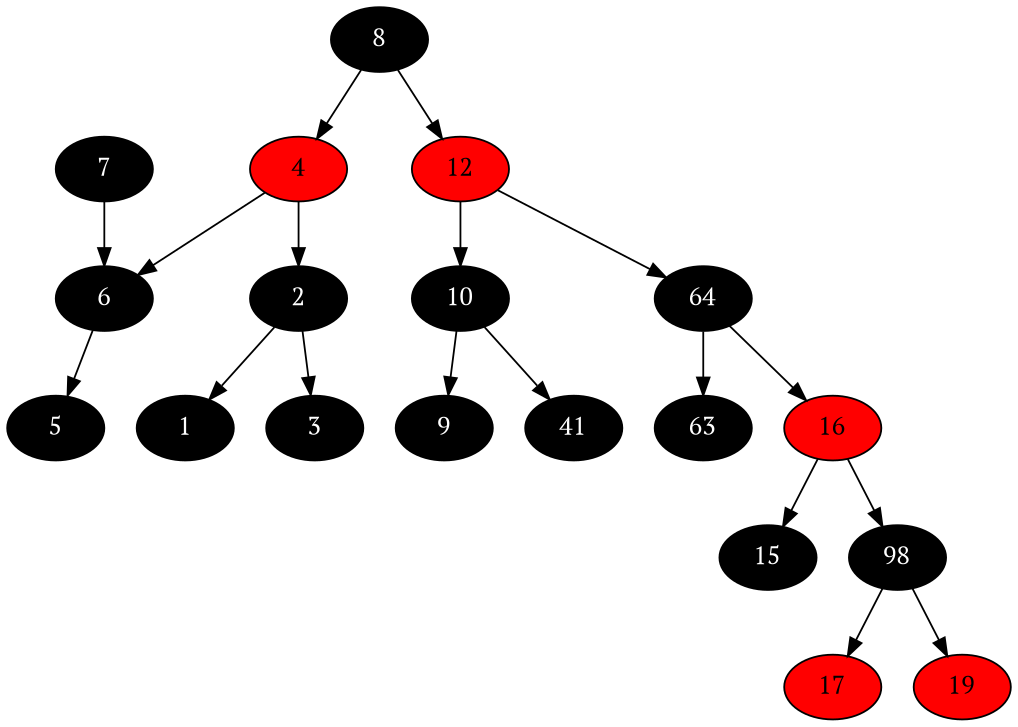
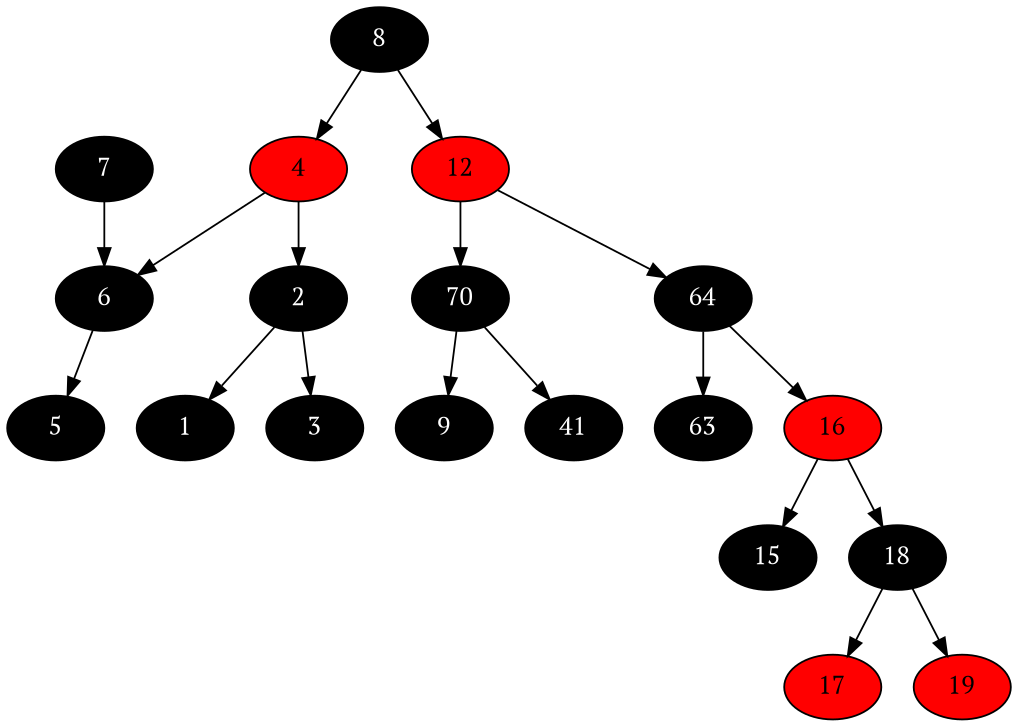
node "10": label "10" -> "70"
node "98": label "98" -> "18"
